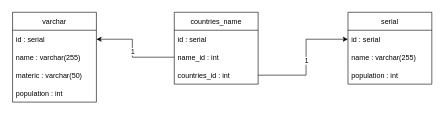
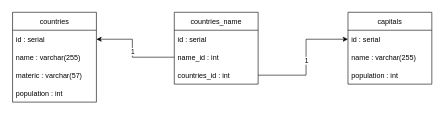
node "varchar": label "varchar" -> "countries"
node "serial": label "serial" -> "capitals"
node "materic : varchar(50)": label "materic : varchar(50)" -> "materic : varchar(57)"
